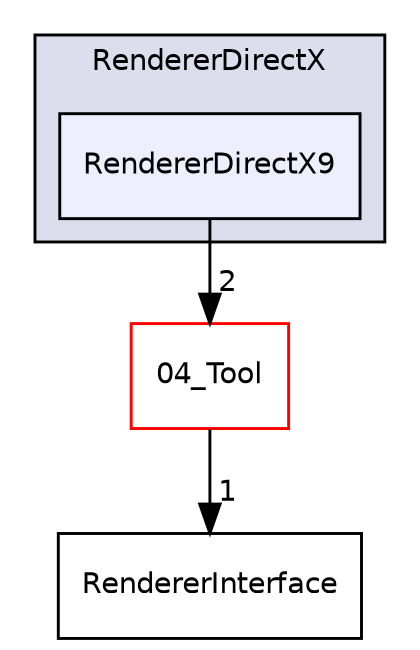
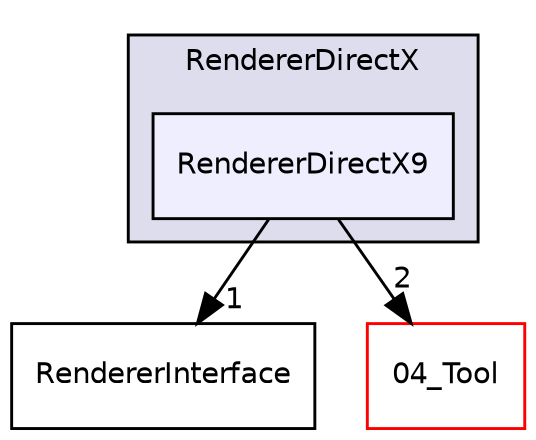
edge "04_Tool" -> "RendererInterface": now "RendererDirectX9" -> "RendererInterface"
